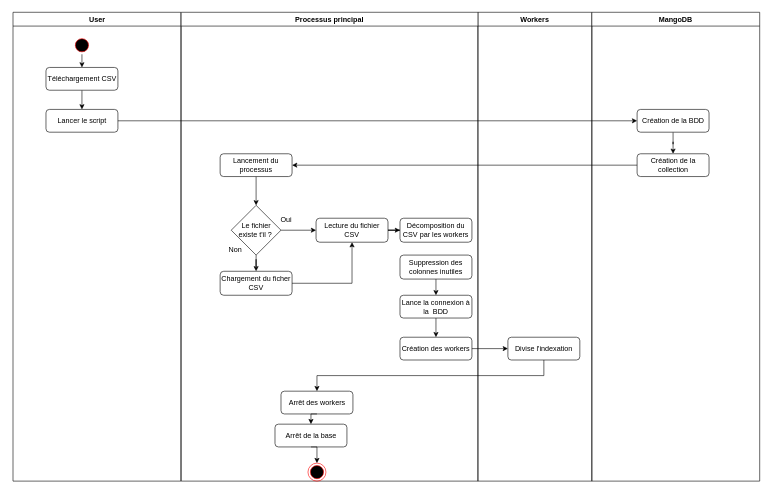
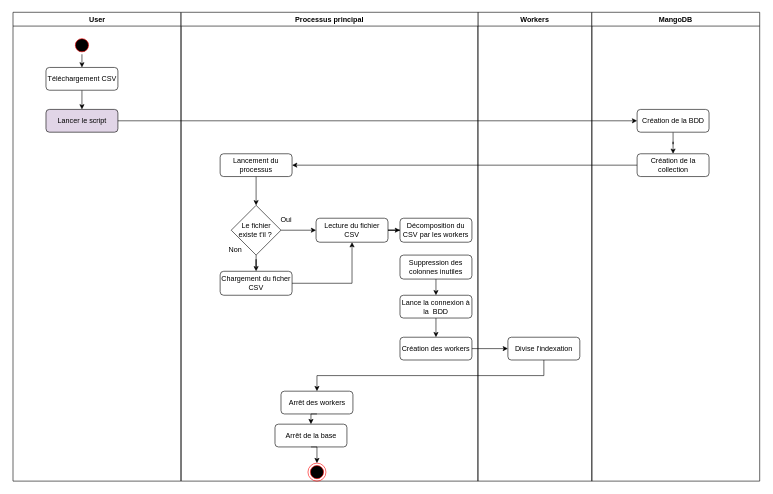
node "Lancer le script": fillcolor #ffffff -> #e1d5e7
